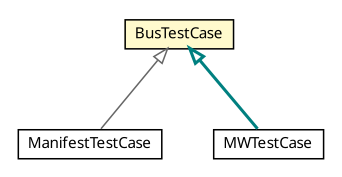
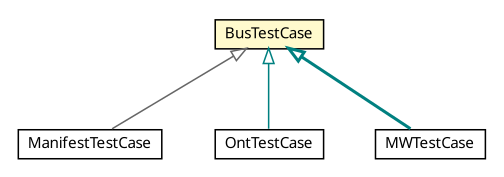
node "OntTestCase": added
